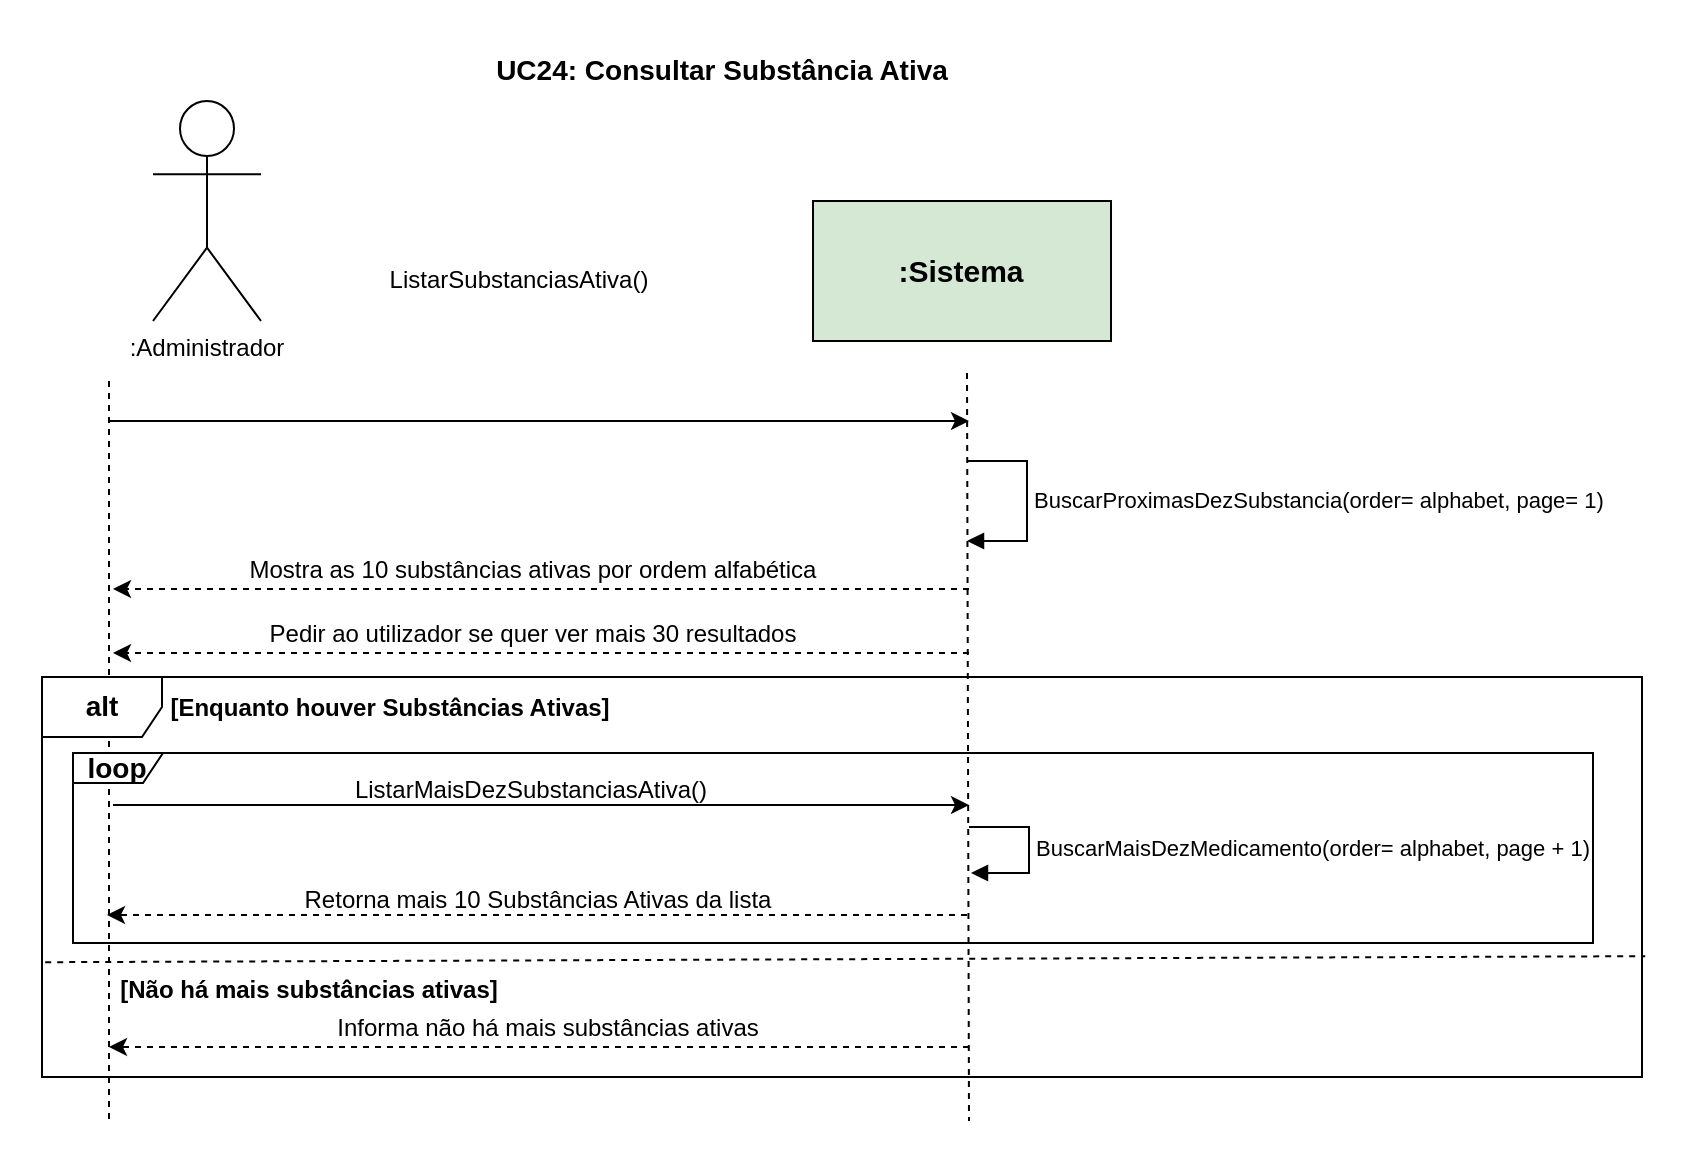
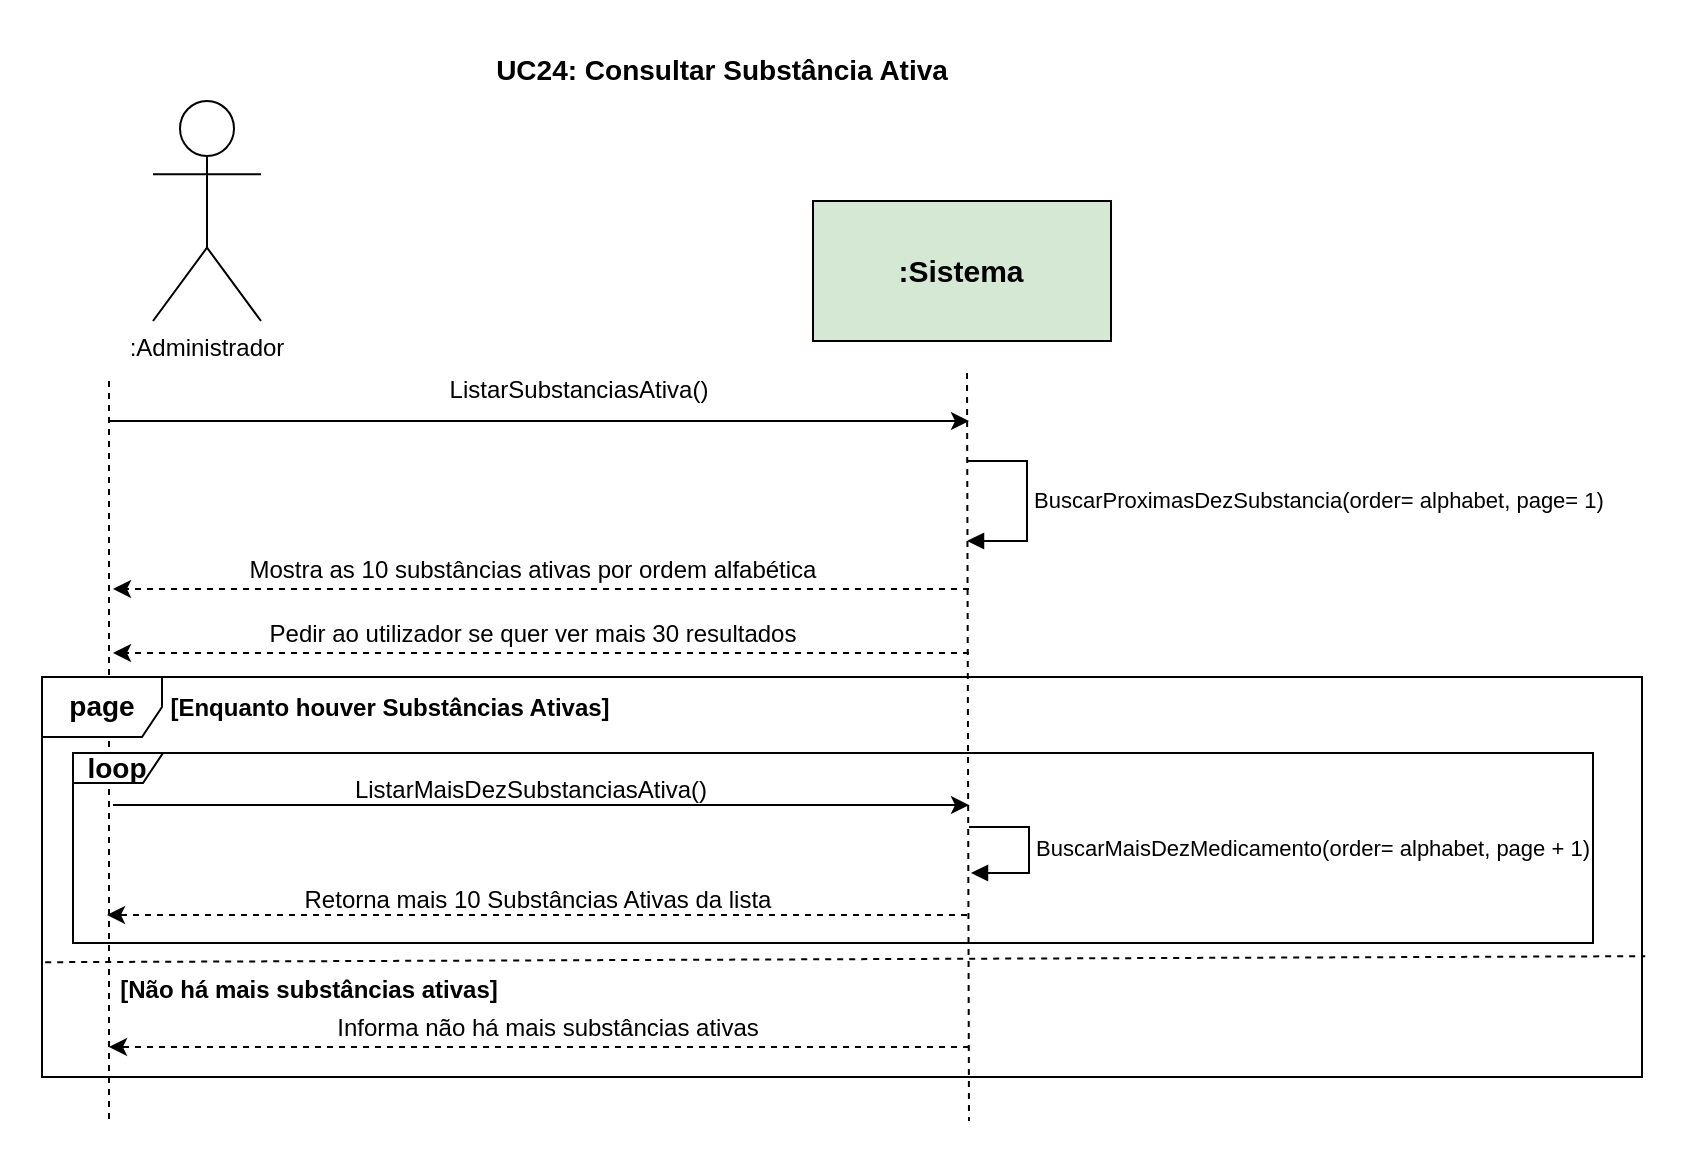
node "ListarSubstanciasAtiva()": moved (520, 281) -> (580, 391)
node "alt": label "alt" -> "page"
